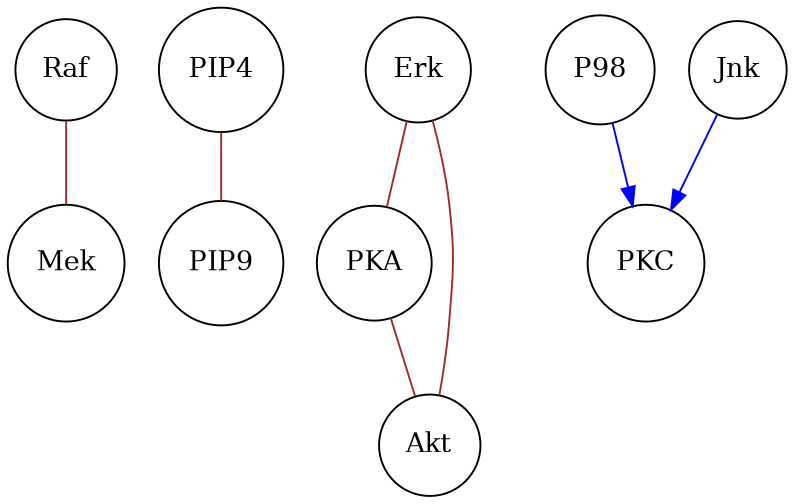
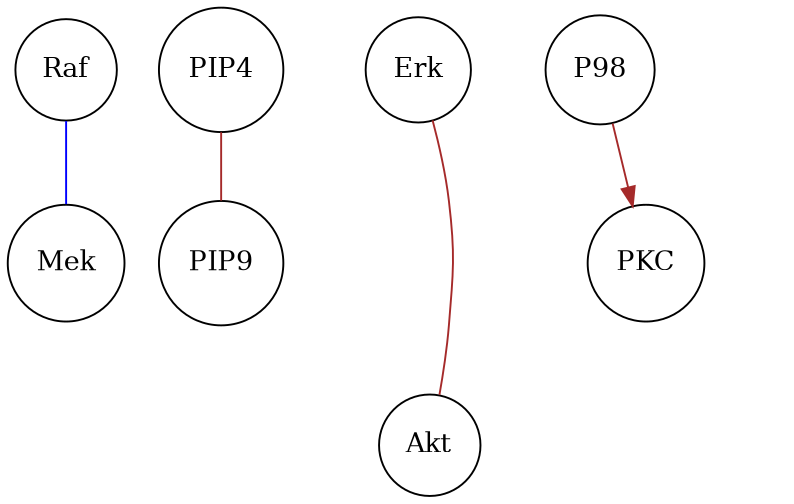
node "Jnk": removed
edge "P98" -> "PKC": color blue -> brown
edge "Raf" -- "Mek": color brown -> blue
node "PKA": removed
